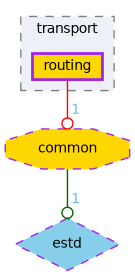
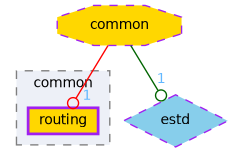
cluster "transport": label "transport" -> "common"
edge "routing" -> "common": reversed
